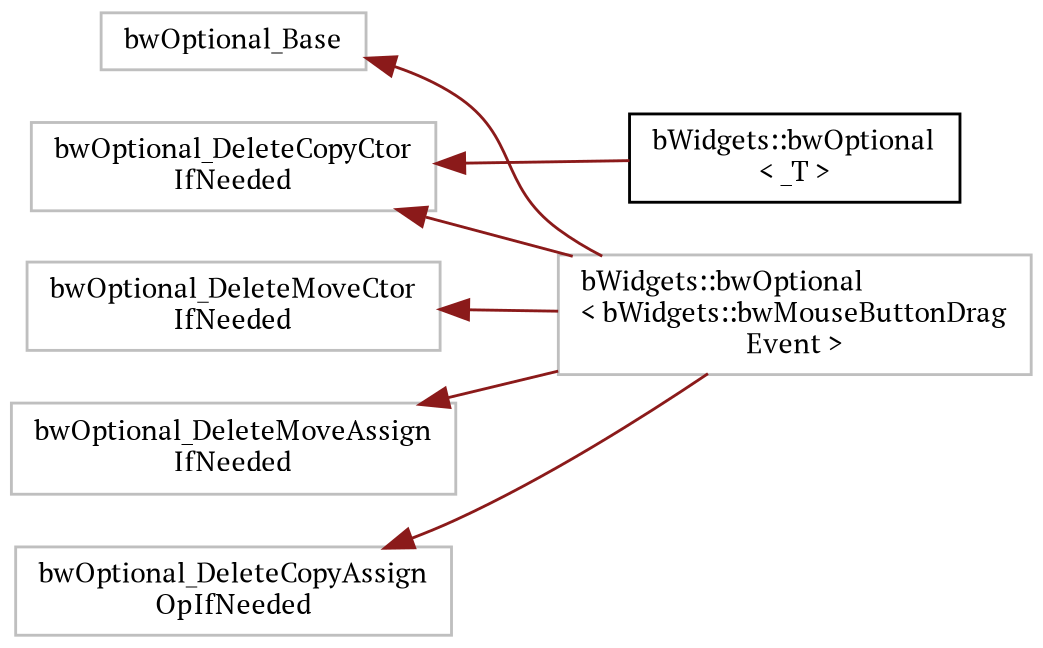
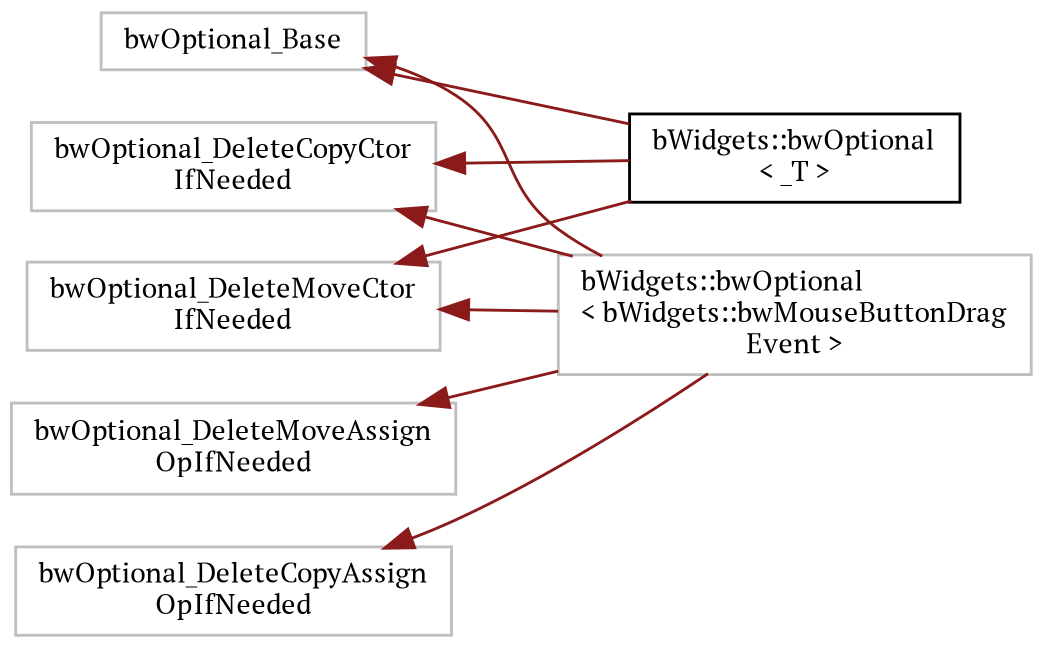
edge "bWidgets::bwOptional < _T >" -> "bwOptional_Base": added
edge "bWidgets::bwOptional < _T >" -> "bwOptional_DeleteMoveCtor IfNeeded": added
node "bwOptional_DeleteMoveAssign IfNeeded": label "bwOptional_DeleteMoveAssign IfNeeded" -> "bwOptional_DeleteMoveAssign OpIfNeeded"
